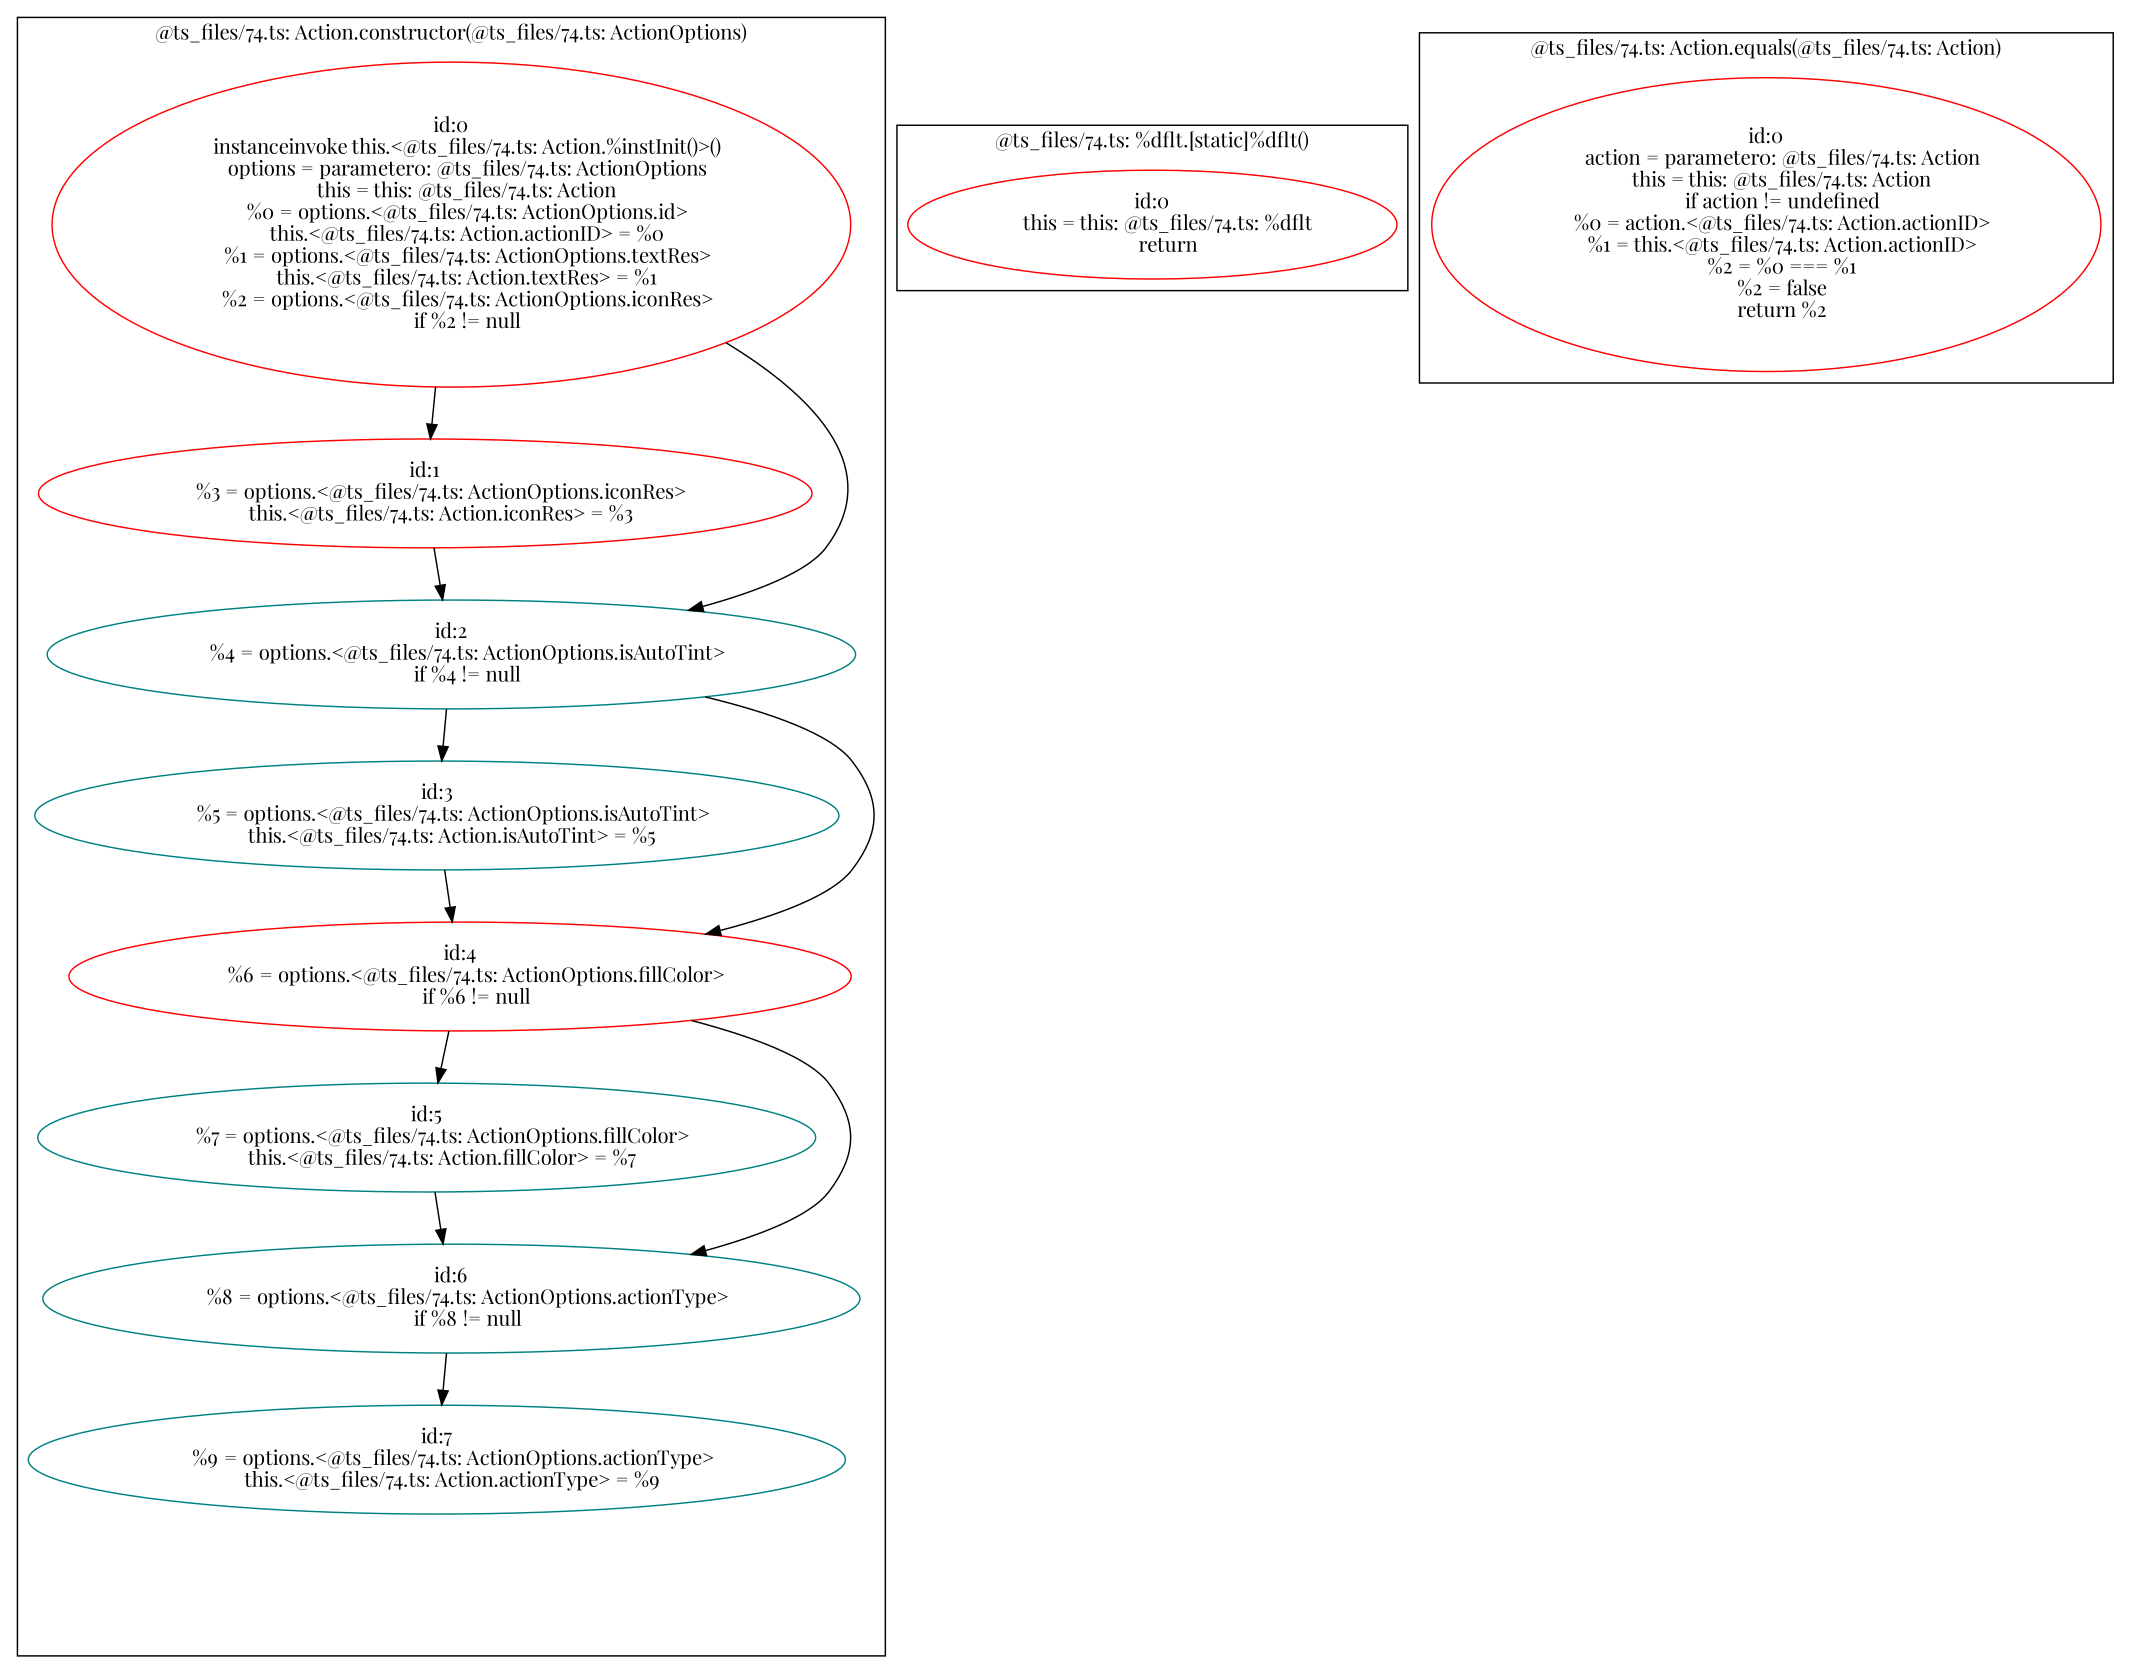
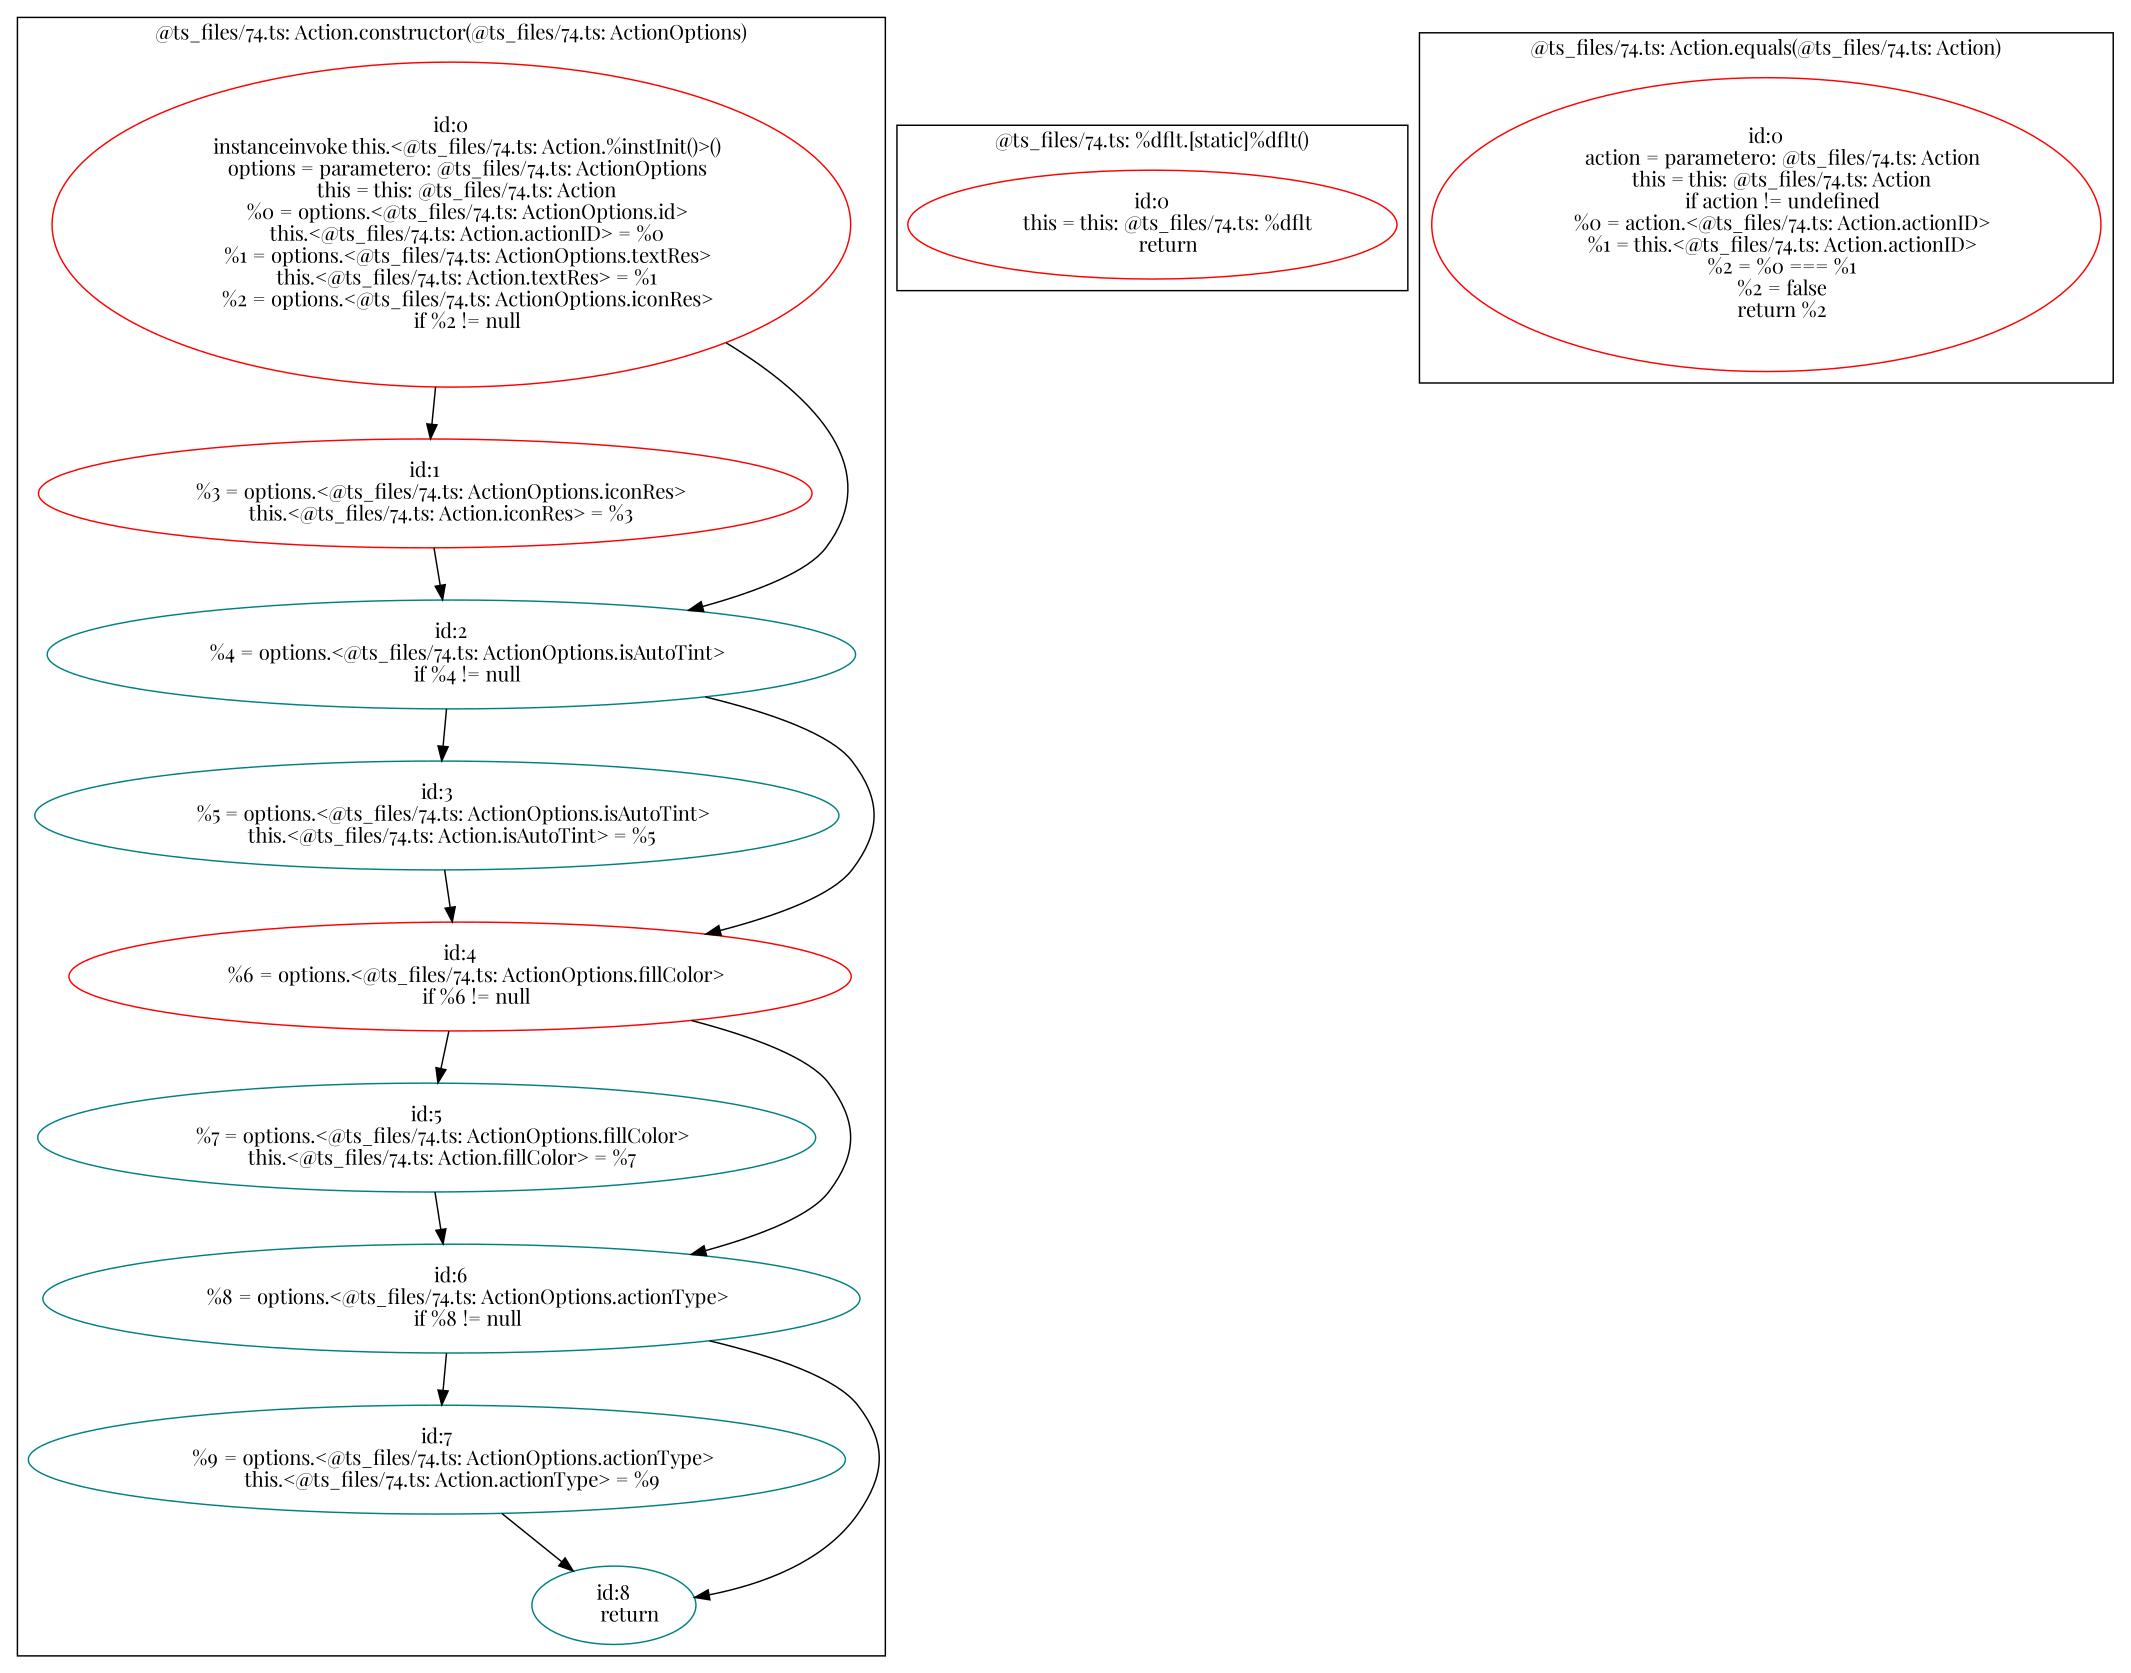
node "id:8 return": added
